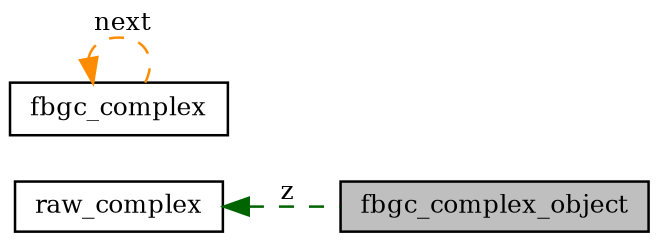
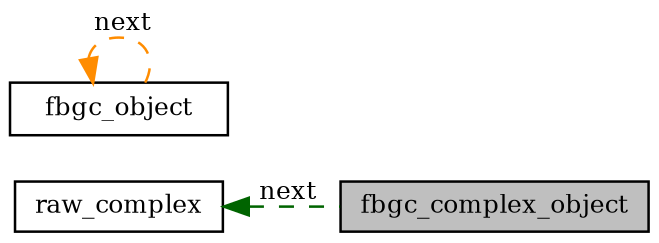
node "fbgc_complex": label "fbgc_complex" -> "fbgc_object"
edge "fbgc_complex_object" -> "raw_complex": label " z" -> " next"
